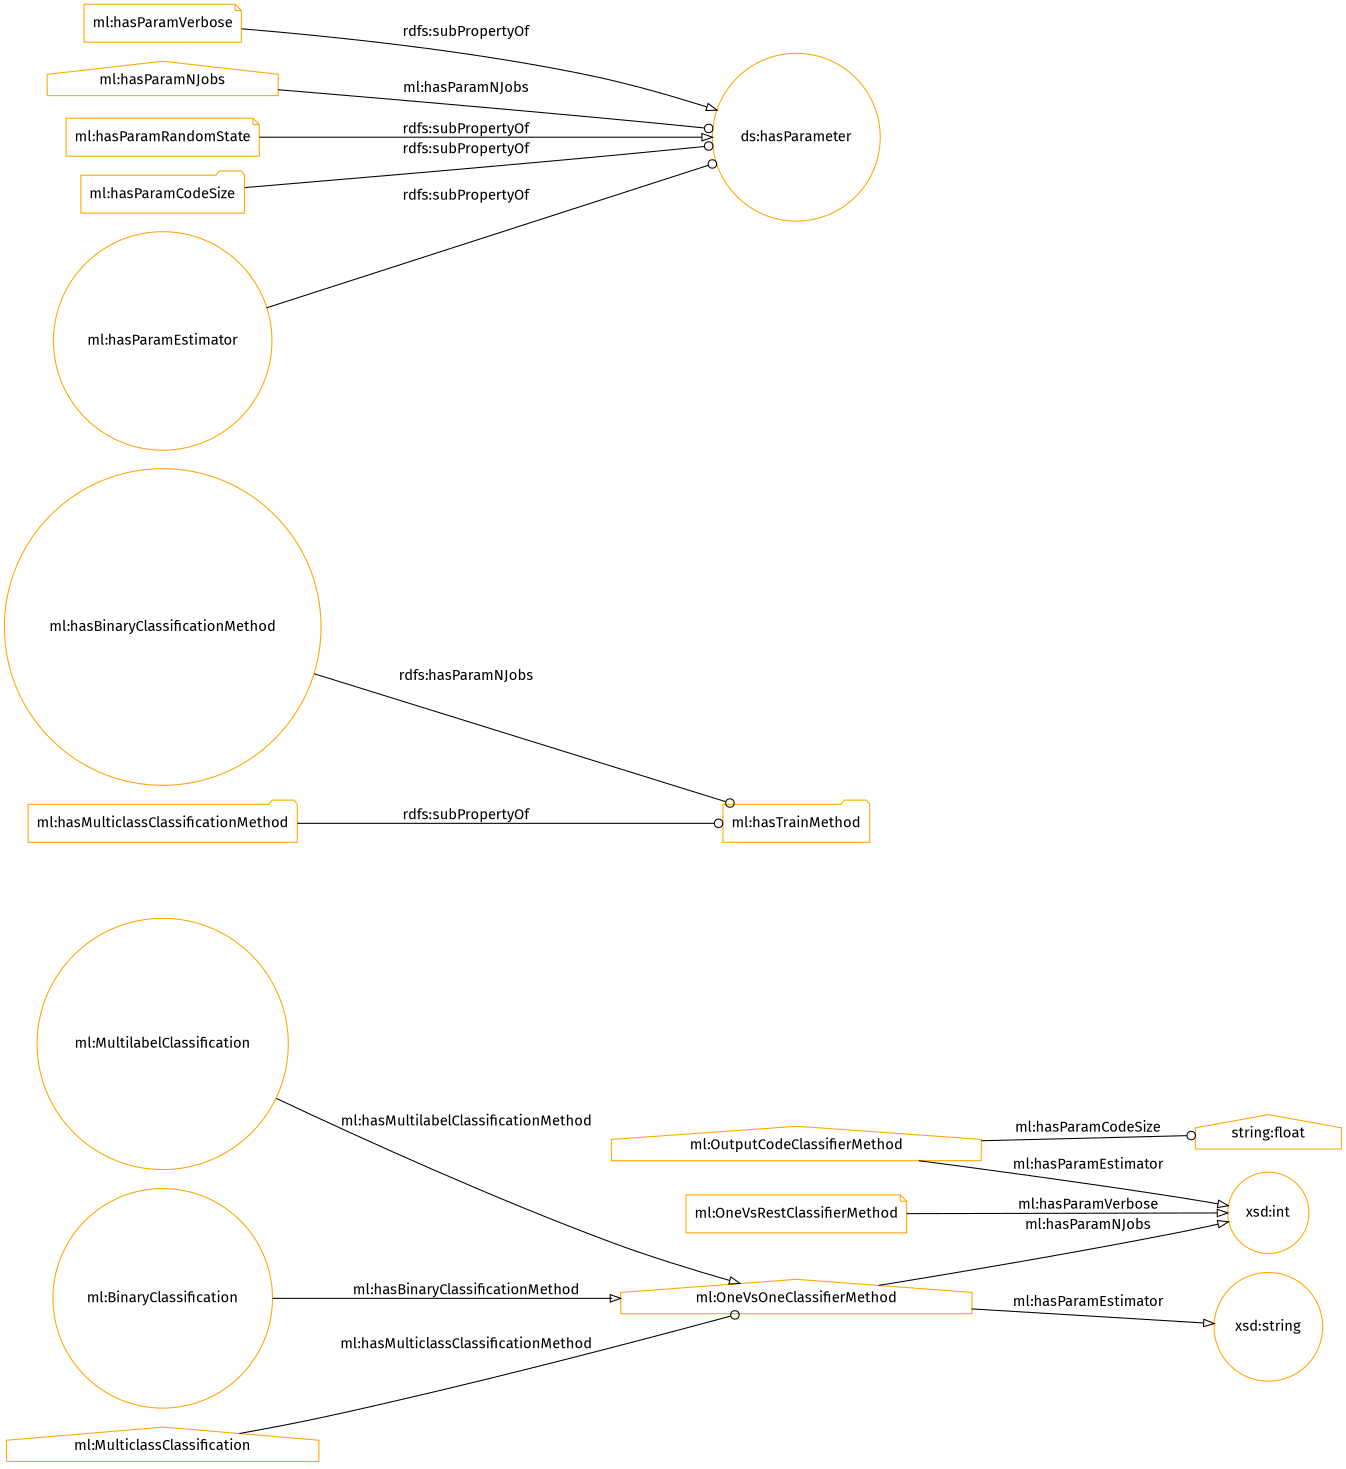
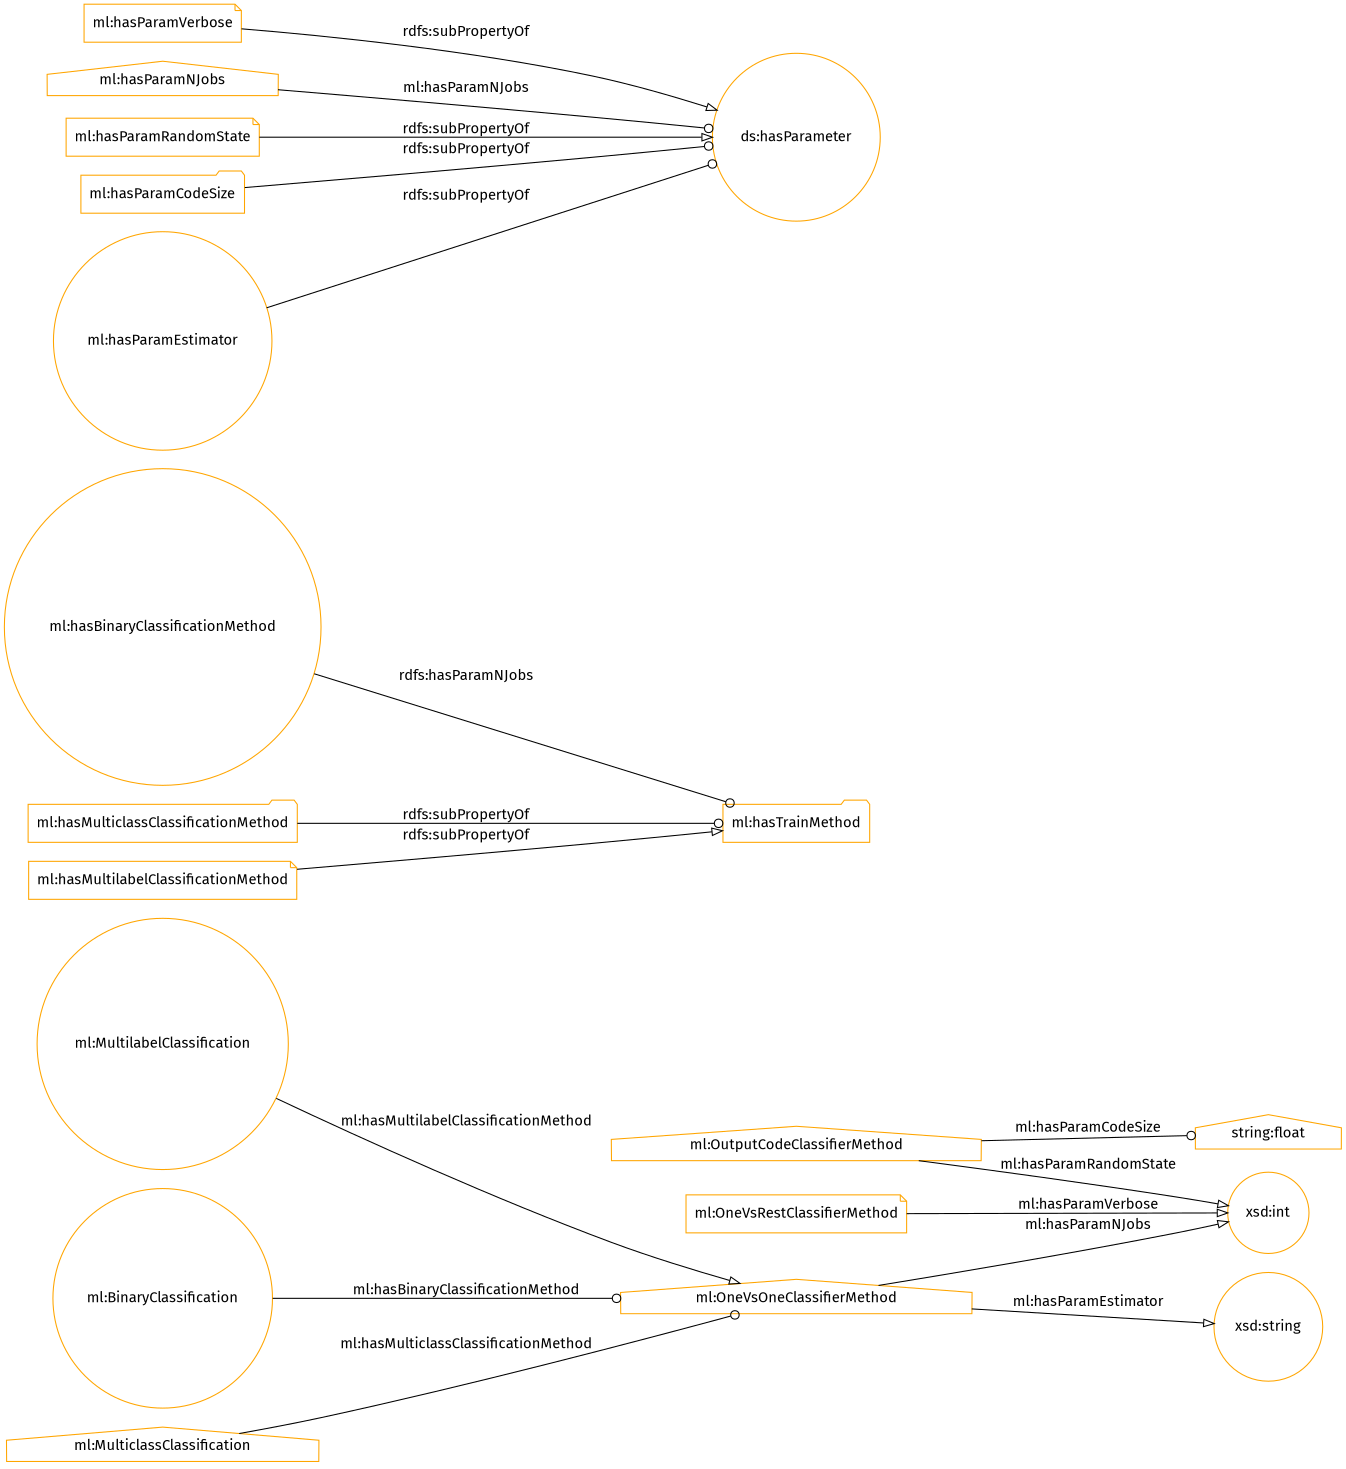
node "ml:hasMultilabelClassificationMethod": added
edge "ml:OutputCodeClassifierMethod" -> "xsd:int": label "ml:hasParamEstimator" -> "ml:hasParamRandomState"
edge "ml:BinaryClassification" -> "ml:OneVsOneClassifierMethod": arrowhead onormal -> odot
